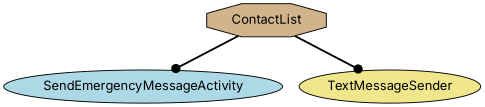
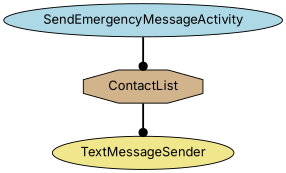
edge "ContactList" -> "SendEmergencyMessageActivity": reversed
